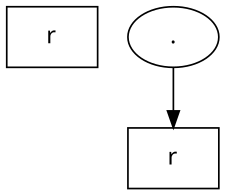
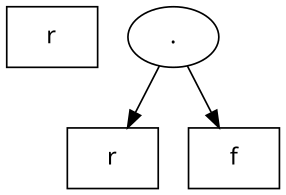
node "f": added
